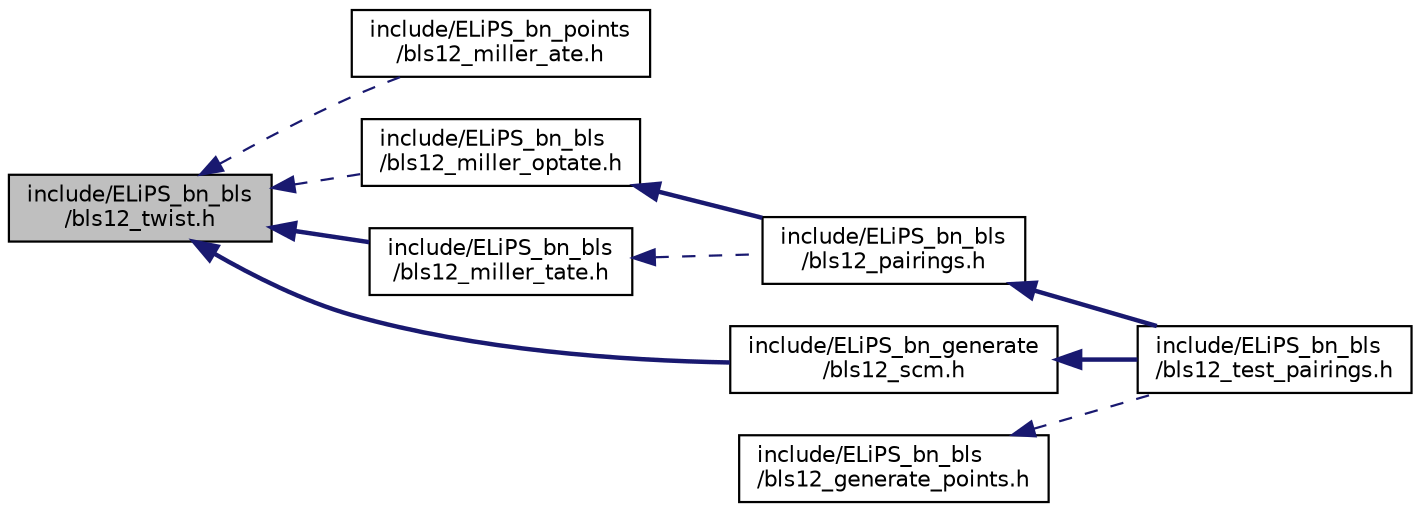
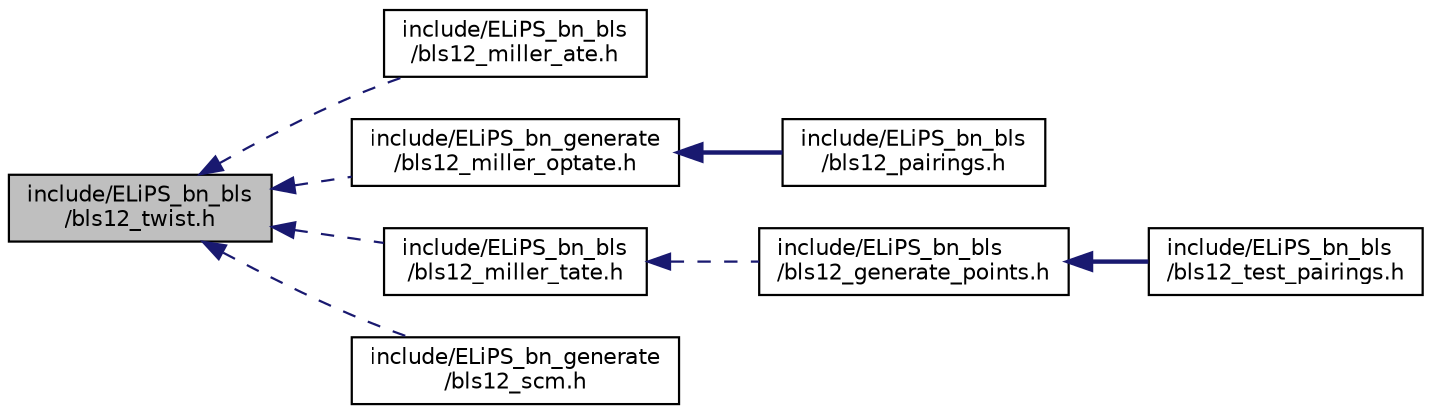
node "include/ELiPS_bn_points /bls12_miller_ate.h": label "include/ELiPS_bn_points /bls12_miller_ate.h" -> "include/ELiPS_bn_bls /bls12_miller_ate.h"
node "include/ELiPS_bn_bls /bls12_miller_optate.h": label "include/ELiPS_bn_bls /bls12_miller_optate.h" -> "include/ELiPS_bn_generate /bls12_miller_optate.h"
edge "include/ELiPS_bn_bls /bls12_miller_tate.h" -> "include/ELiPS_bn_bls /bls12_twist.h": style bold -> dashed
edge "include/ELiPS_bn_bls /bls12_pairings.h" -> "include/ELiPS_bn_bls /bls12_miller_tate.h": now "include/ELiPS_bn_bls /bls12_generate_points.h" -> "include/ELiPS_bn_bls /bls12_miller_tate.h"
edge "include/ELiPS_bn_bls /bls12_test_pairings.h" -> "include/ELiPS_bn_bls /bls12_pairings.h": removed
edge "include/ELiPS_bn_generate /bls12_scm.h" -> "include/ELiPS_bn_bls /bls12_twist.h": style bold -> dashed
edge "include/ELiPS_bn_bls /bls12_test_pairings.h" -> "include/ELiPS_bn_generate /bls12_scm.h": removed
edge "include/ELiPS_bn_bls /bls12_test_pairings.h" -> "include/ELiPS_bn_bls /bls12_generate_points.h": style dashed -> bold
